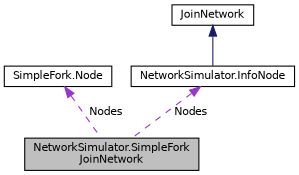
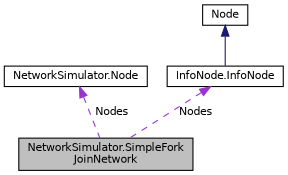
node "JoinNetwork": label "JoinNetwork" -> "Node"
node "SimpleFork.Node": label "SimpleFork.Node" -> "NetworkSimulator.Node"
node "NetworkSimulator.InfoNode": label "NetworkSimulator.InfoNode" -> "InfoNode.InfoNode"
